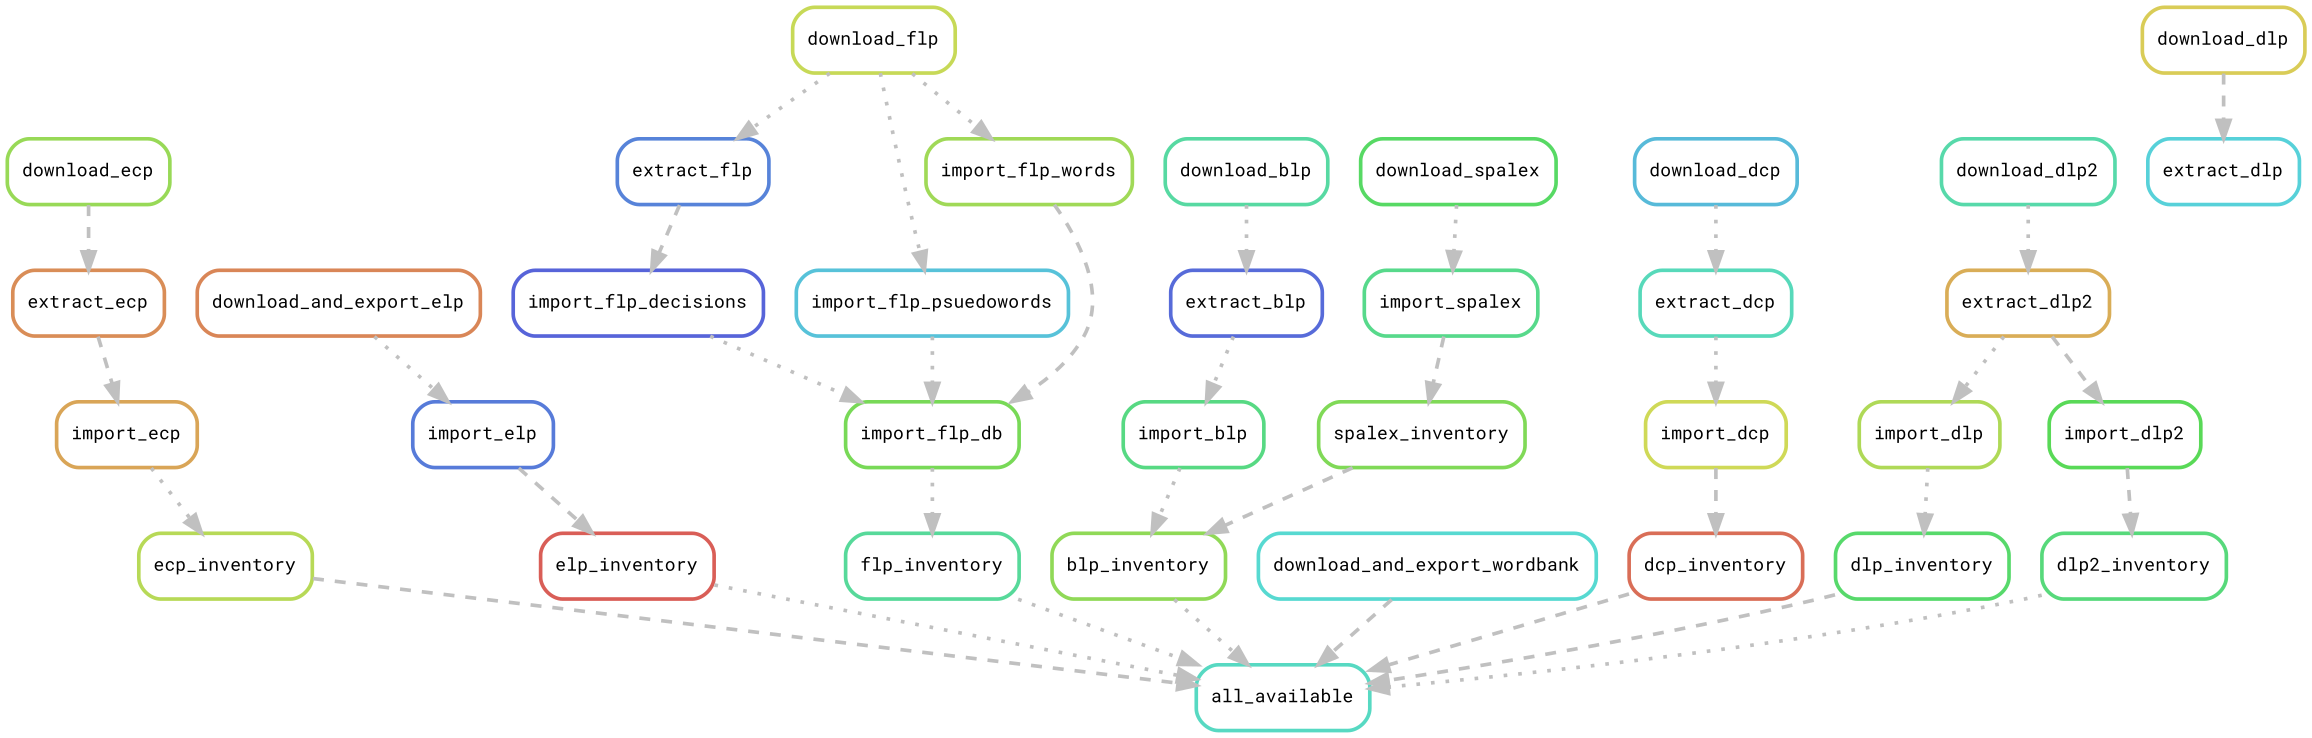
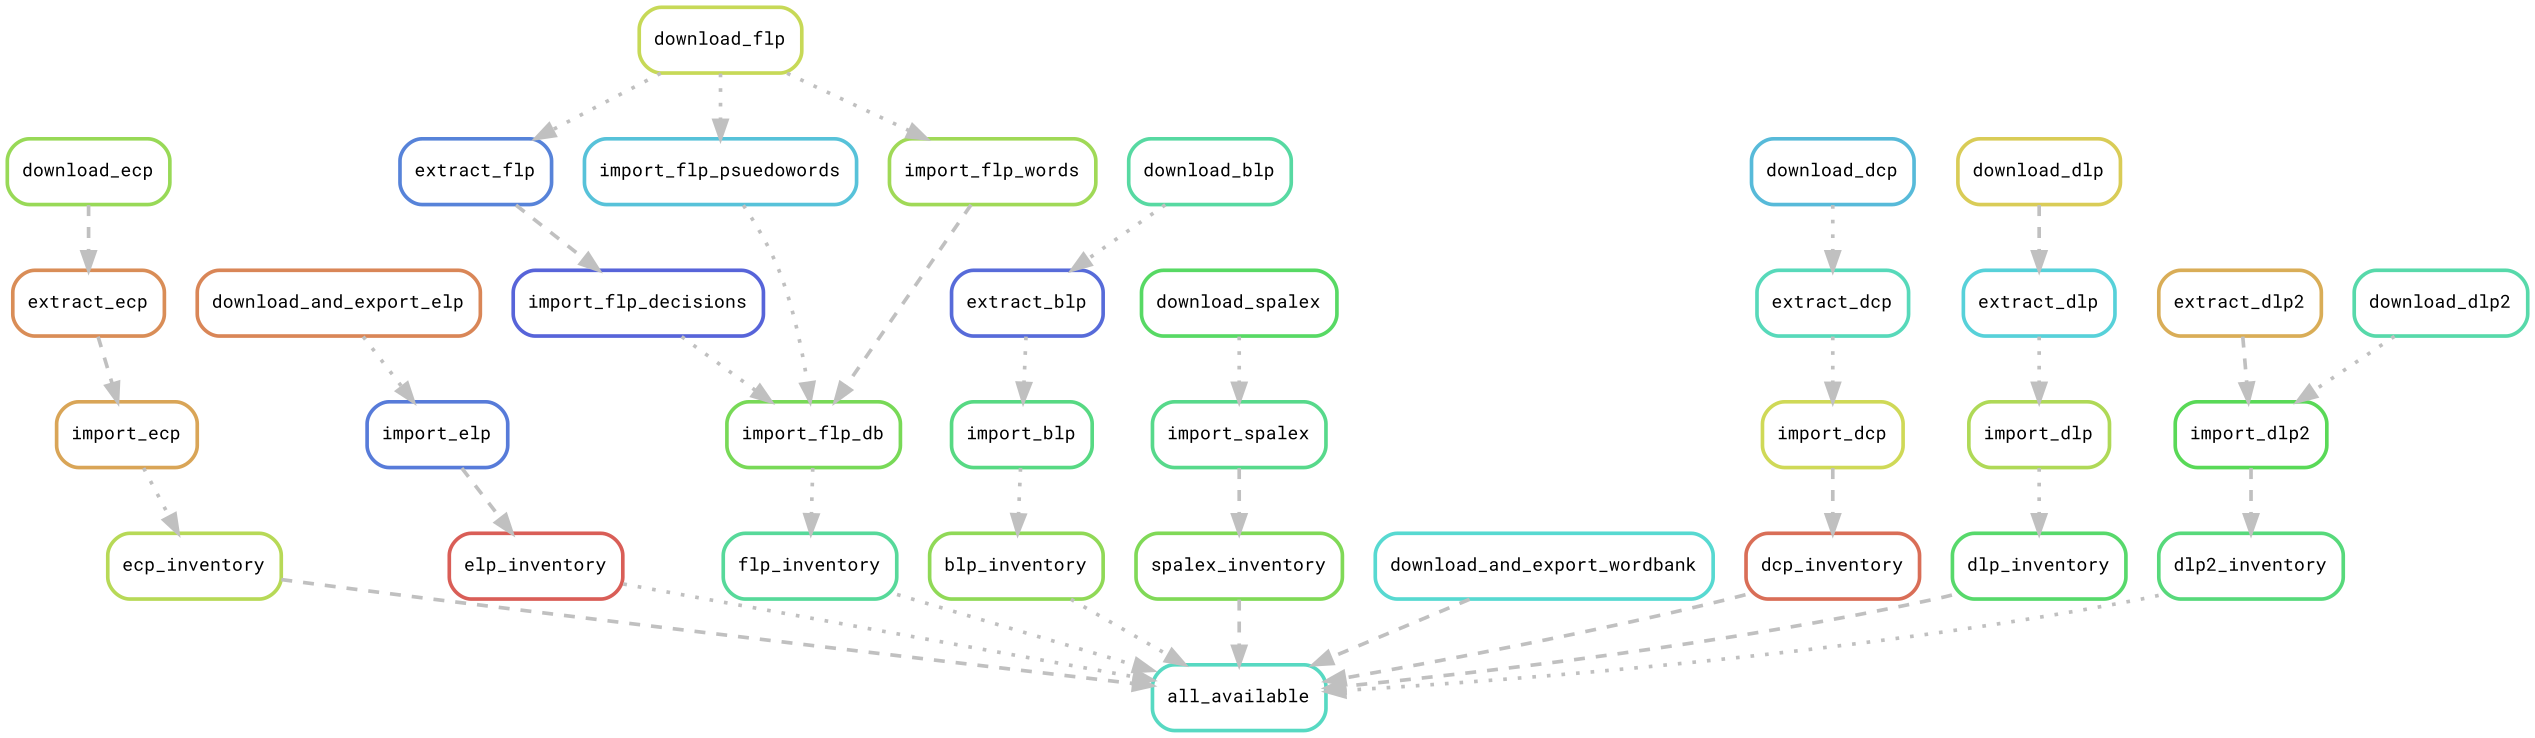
edge "download_dlp2" -> "extract_dlp2": now "download_dlp2" -> "import_dlp2"
edge "extract_dlp2" -> "import_dlp": now "extract_dlp" -> "import_dlp"
edge "spalex_inventory" -> "blp_inventory": now "spalex_inventory" -> "all_available"
